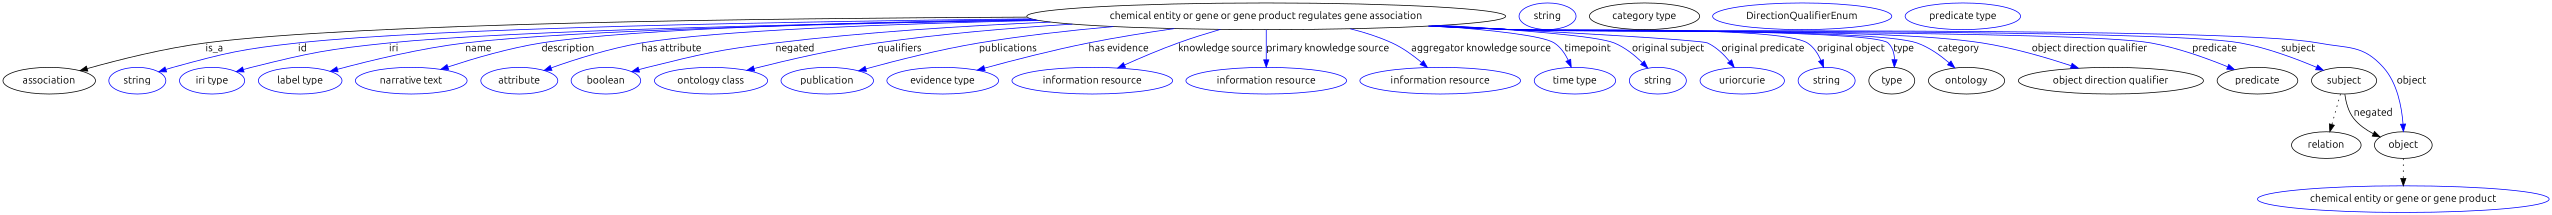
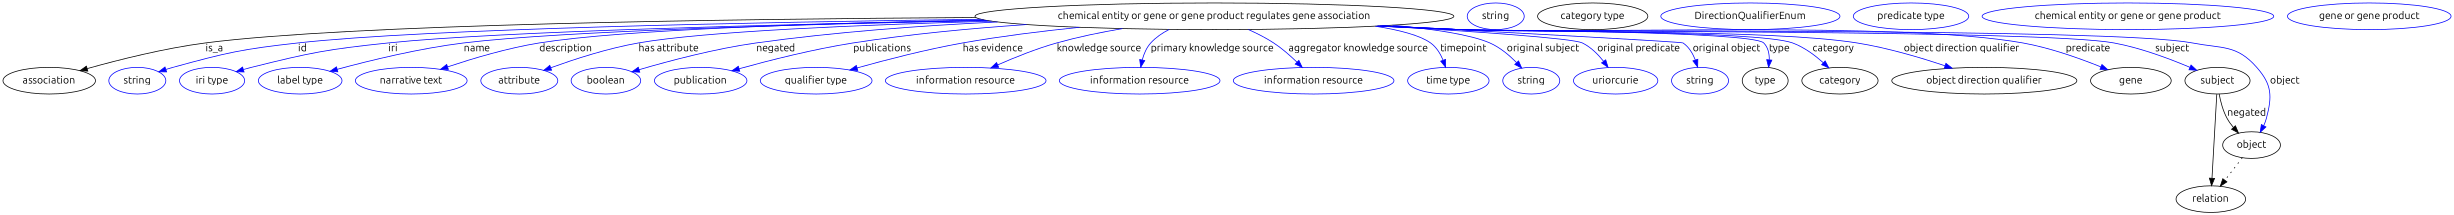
node "gene or gene product": added
node "ontology class": removed
node "evidence type": label "evidence type" -> "qualifier type"
node "ontology": label "ontology" -> "category"
node "predicate": label "predicate" -> "gene"
edge "subject" -> "relation": style dotted -> solid
edge "object" -> "chemical entity or gene or gene product": now "object" -> "relation"
